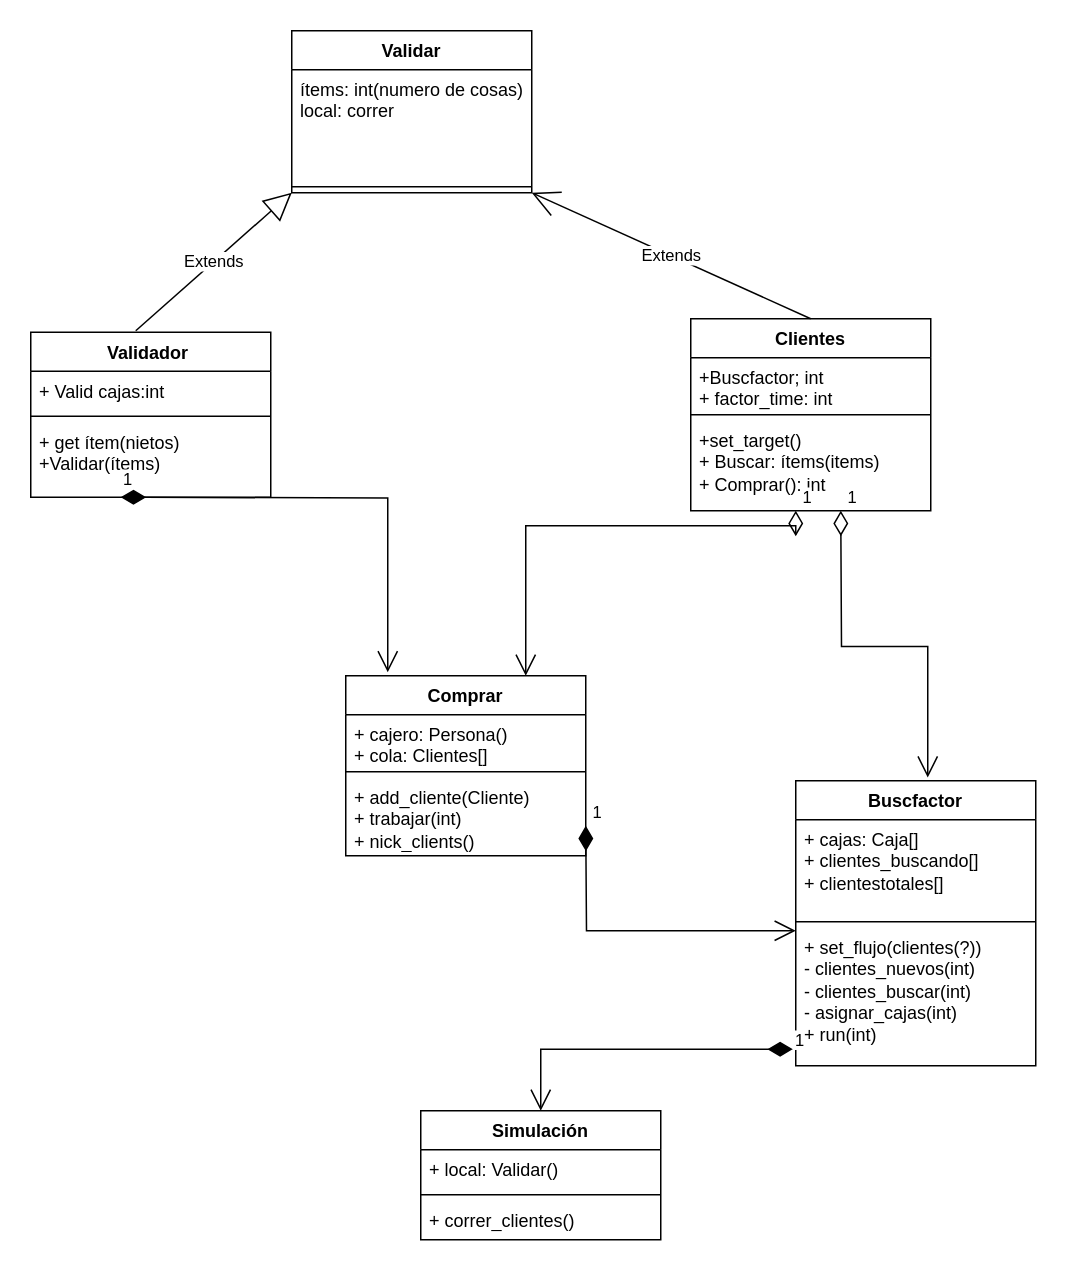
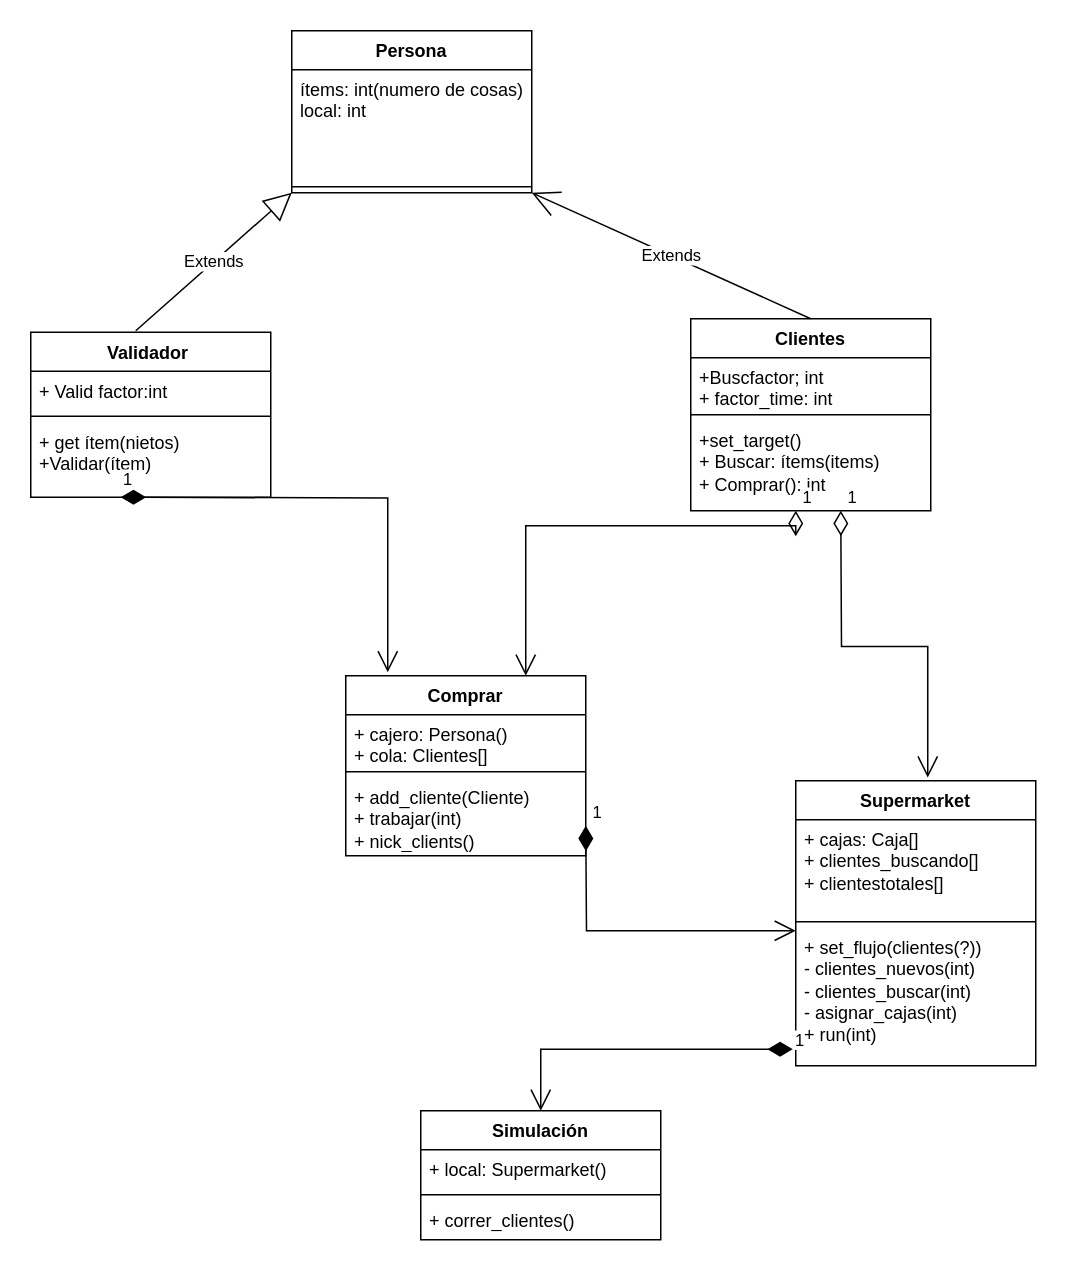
node "Validar": label "Validar" -> "Persona"
node "ítems: int(numero de cosas) local: correr": label "ítems: int(numero de cosas) local: correr" -> "ítems: int(numero de cosas) local: int"
node "+ Valid cajas:int": label "+ Valid cajas:int" -> "+ Valid factor:int"
node "+ get ítem(nietos) +Validar(ítems)": label "+ get ítem(nietos) +Validar(ítems)" -> "+ get ítem(nietos) +Validar(ítem)"
node "Buscfactor": label "Buscfactor" -> "Supermarket"
node "+ local: Validar()": label "+ local: Validar()" -> "+ local: Supermarket()"
